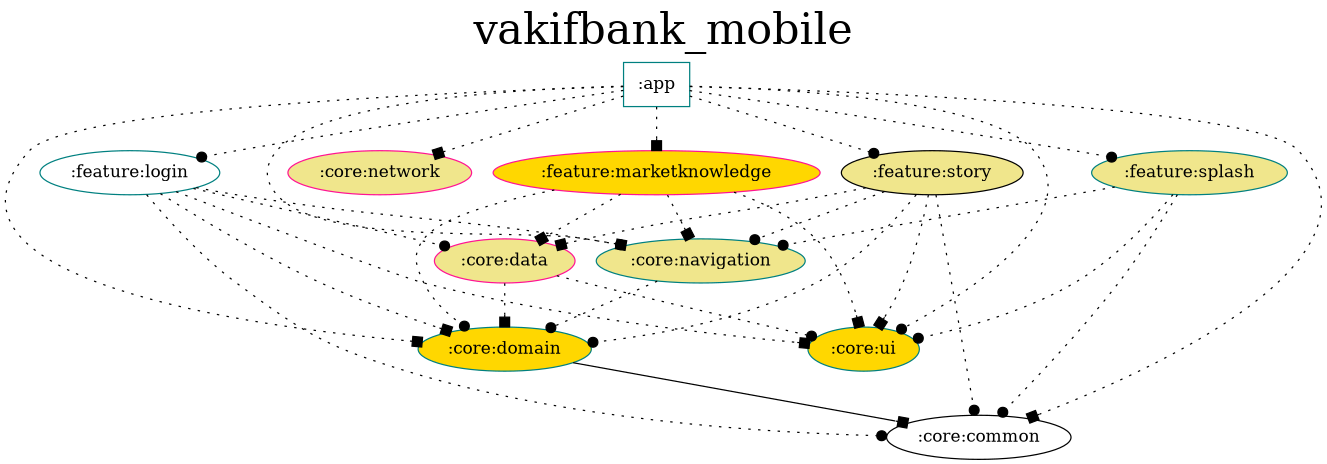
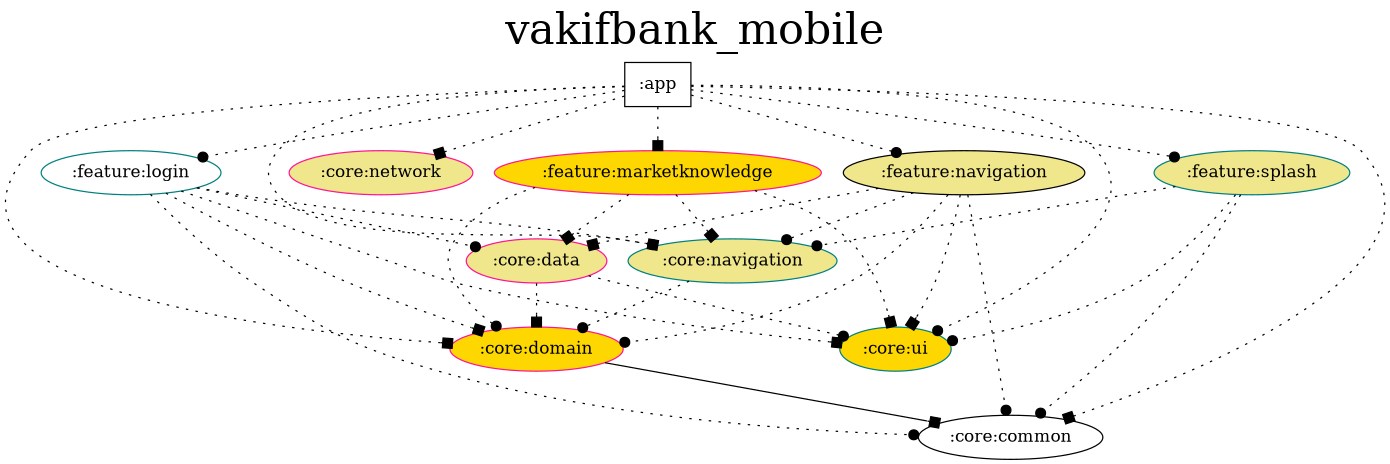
node ":app": color teal -> black
node ":feature:story": label ":feature:story" -> ":feature:navigation"
node ":core:domain": color teal -> deeppink
